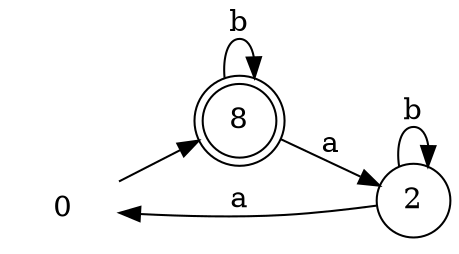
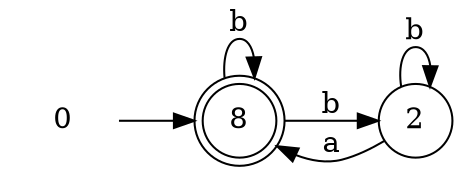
edge "8" -> "2": label "a" -> "b"
edge "2" -> "0": now "2" -> "8"
